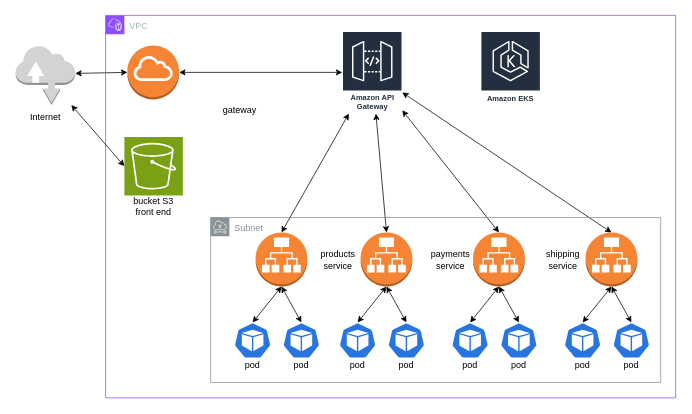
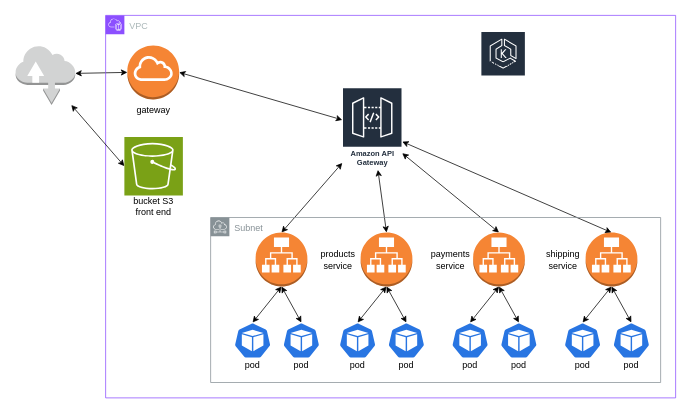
node "Amazon EKS": size 60x75 -> 45x49
node "Amazon API Gateway": moved (372, 72) -> (372, 129)
node "gateway": moved (240, 111) -> (153, 111)
node "Internet": removed
